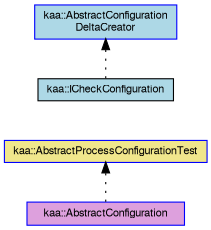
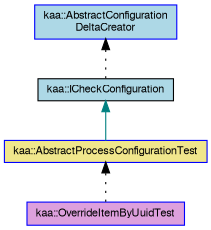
edge "kaa::AbstractProcessConfigurationTest" -> "kaa::ICheckConfiguration": added
node "kaa::AbstractConfiguration": label "kaa::AbstractConfiguration" -> "kaa::OverrideItemByUuidTest"
